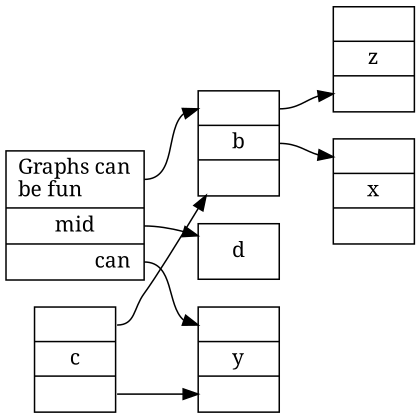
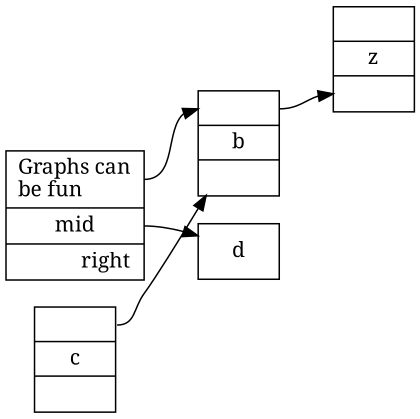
node "x": removed
node "Graphs can": text "can" -> "right"
node "y": removed
